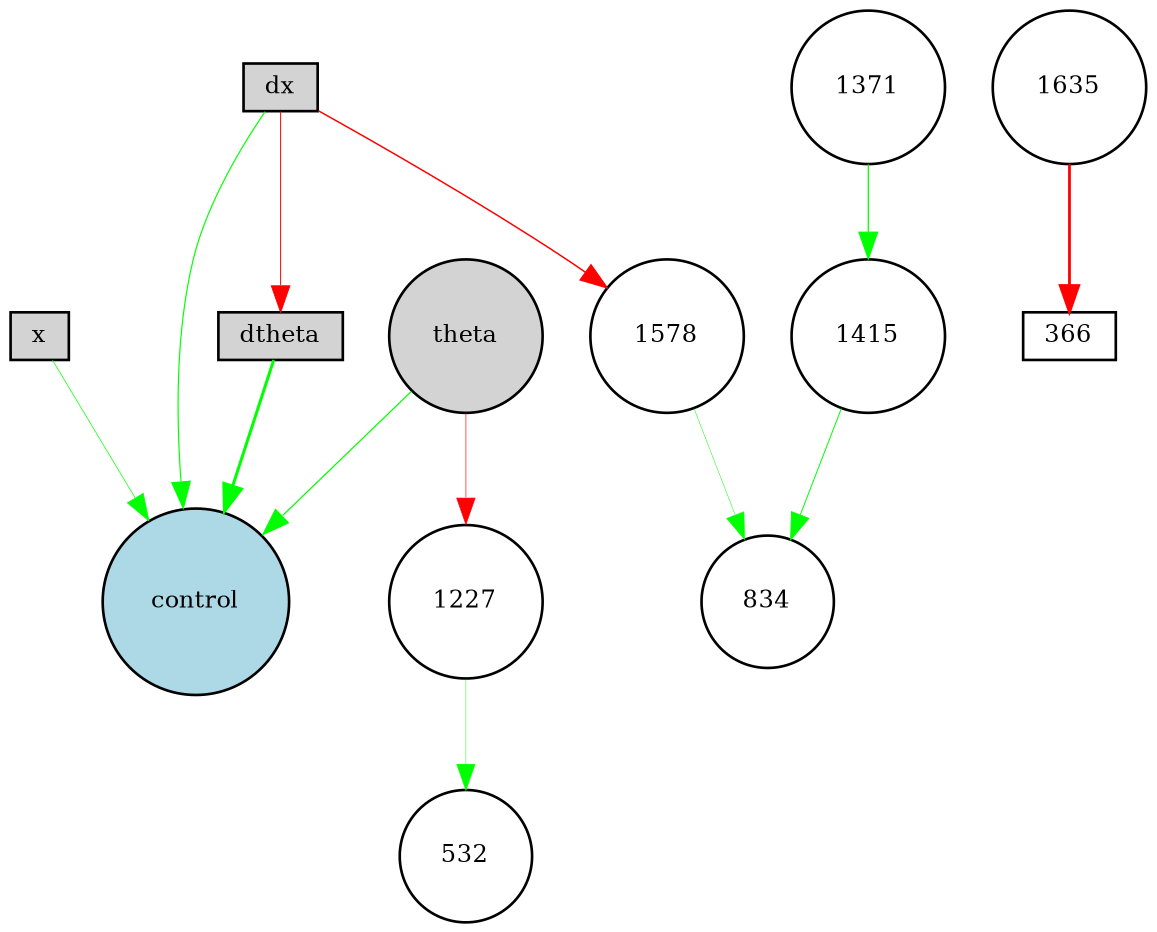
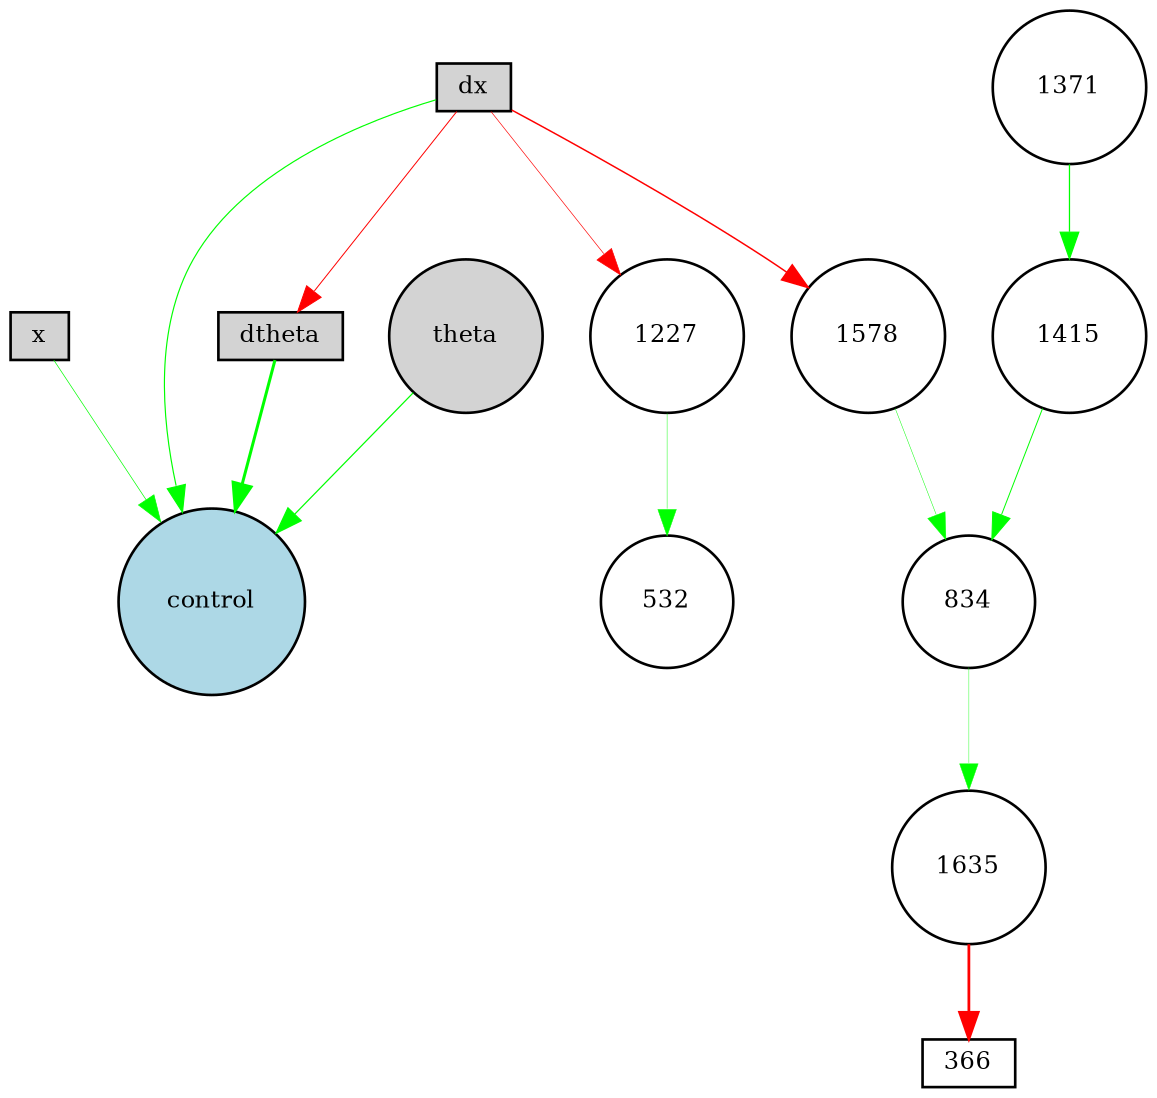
edge "theta" -> "1227": now "dx" -> "1227"
edge "834" -> "1635": added
